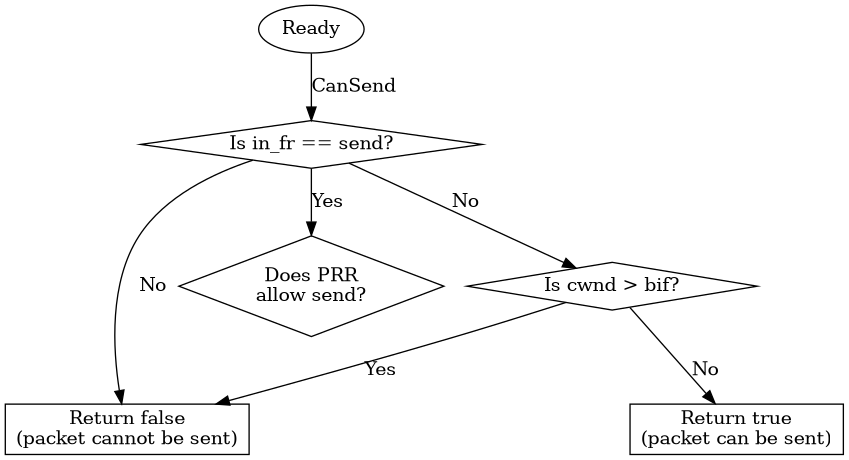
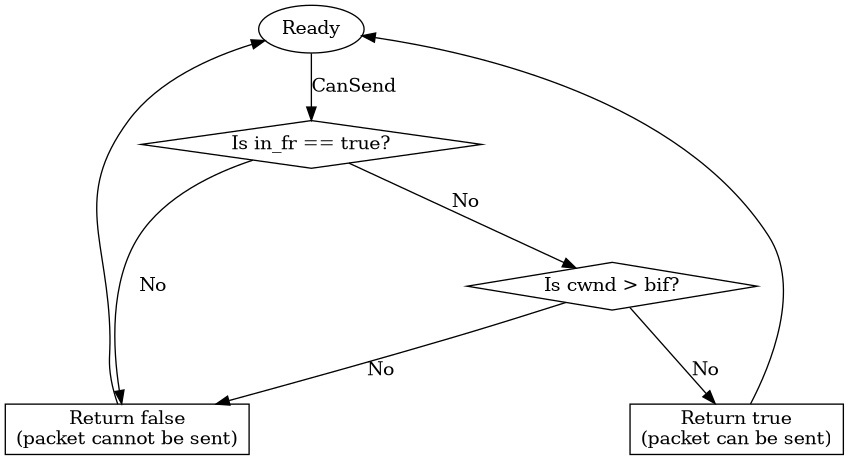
edge "Return true (packet can be sent)" -> "Ready": added
node "Is in_fr == send?": label "Is in_fr == send?" -> "Is in_fr == true?"
edge "Return false (packet cannot be sent)" -> "Ready": added
node "Does PRR allow send?": removed
edge "Is cwnd > bif?" -> "Return false (packet cannot be sent)": label "Yes" -> "No"
